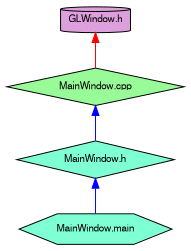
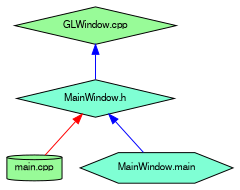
node "GLWindow.h": removed
node "MainWindow.cpp": label "MainWindow.cpp" -> "GLWindow.cpp"
node "main.cpp": added
